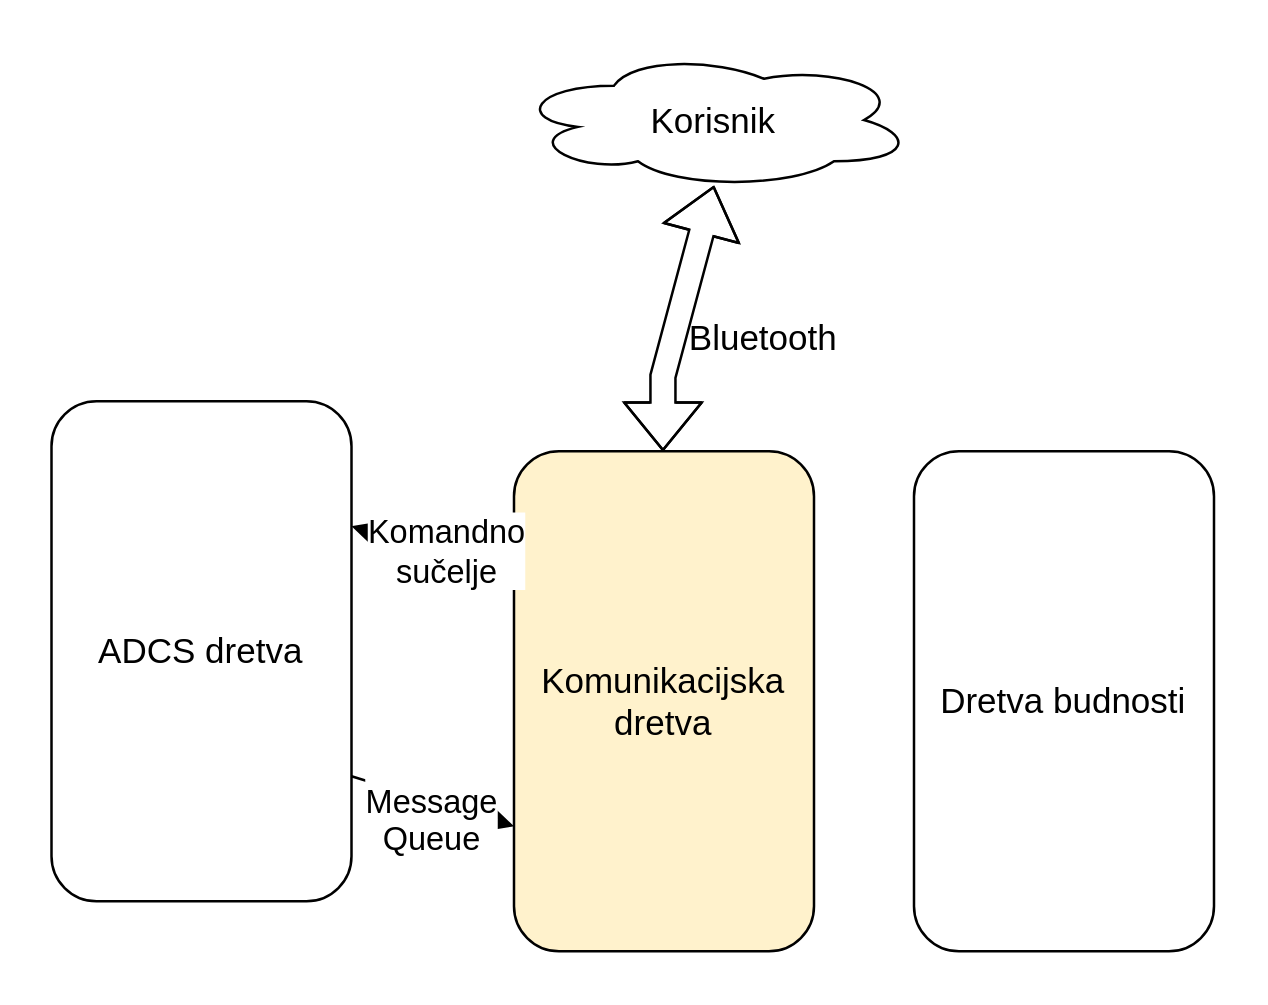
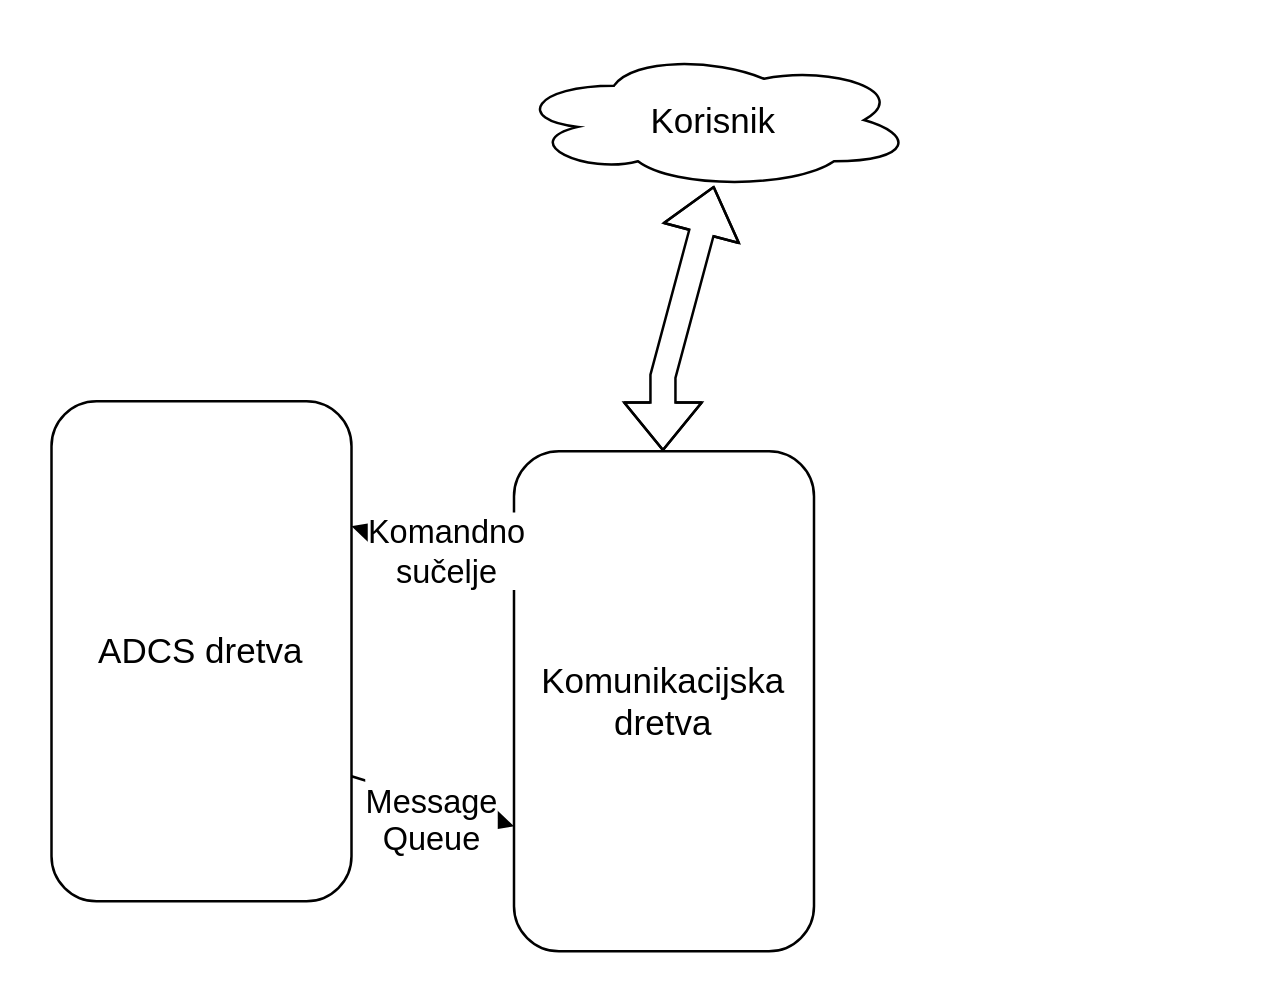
node "Bluetooth": removed
node "Komunikacijska dretva": fillcolor #fff2cc -> #ffffff
node "Dretva budnosti": removed
